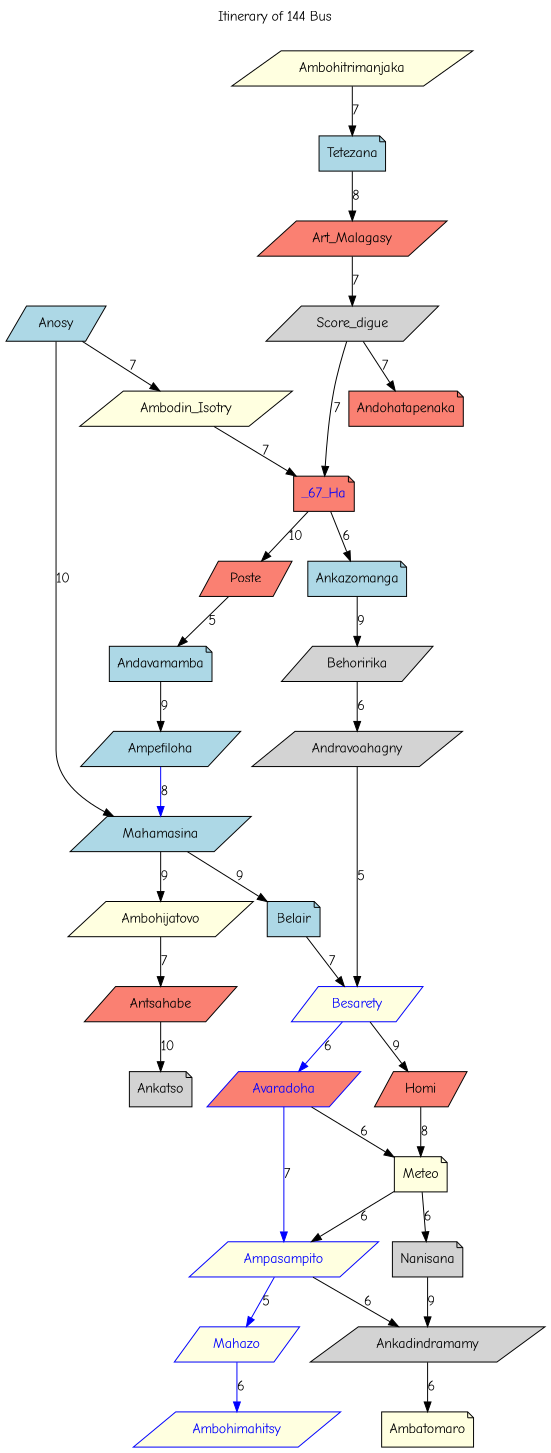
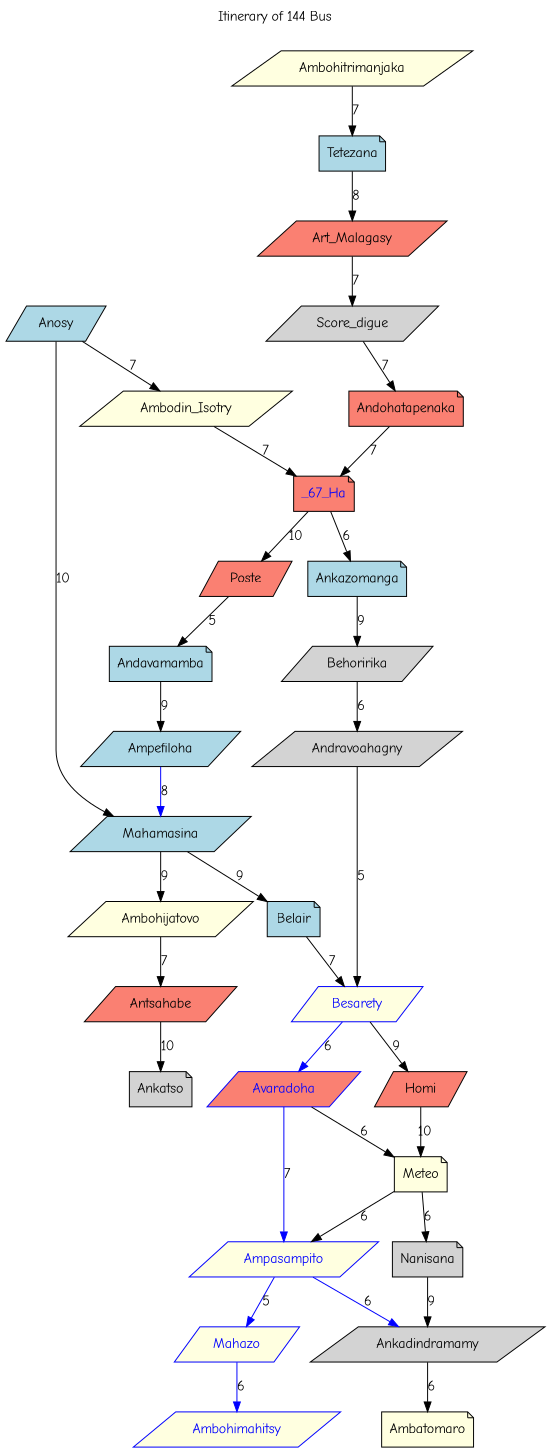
edge "Score_digue" -> "_67_Ha": now "Andohatapenaka" -> "_67_Ha"
edge "Homi" -> "Meteo": label "8" -> "10"
edge "Ampasampito" -> "Ankadindramamy": color black -> blue
